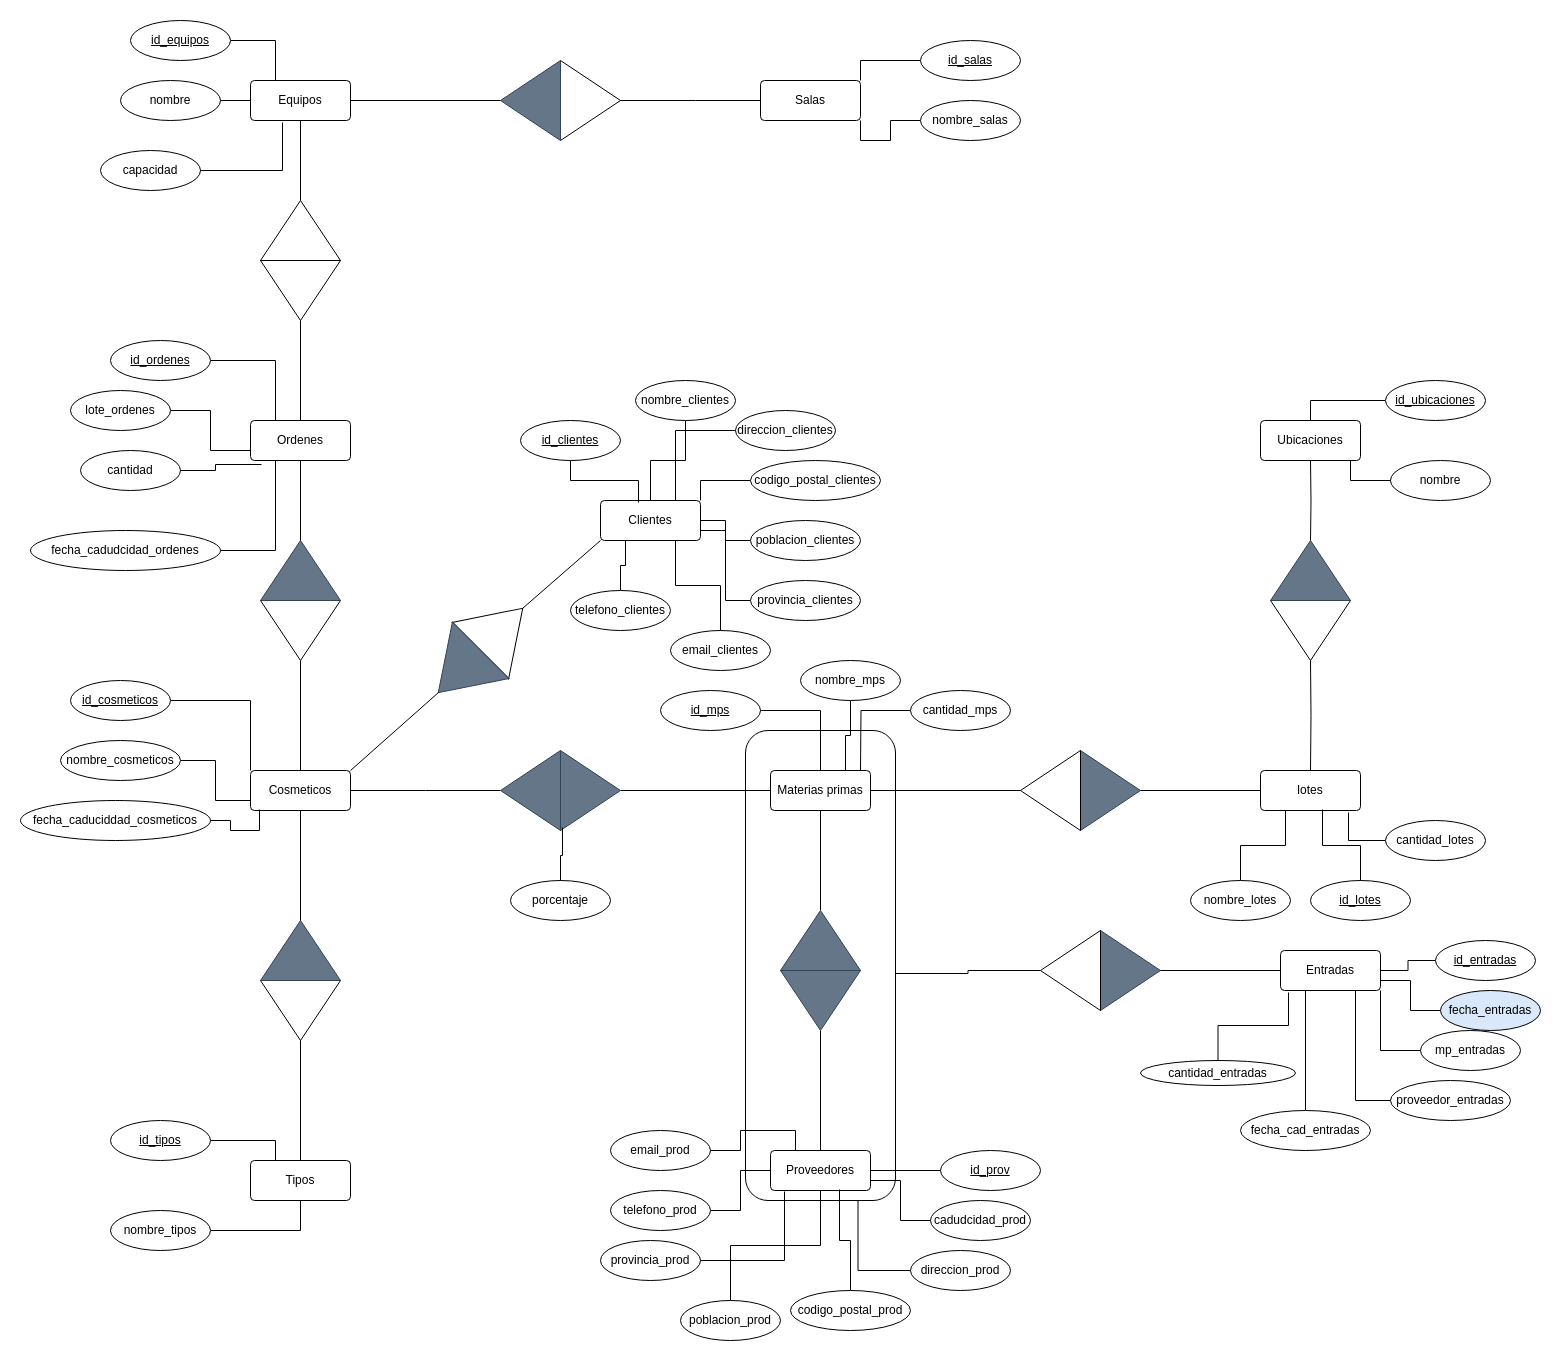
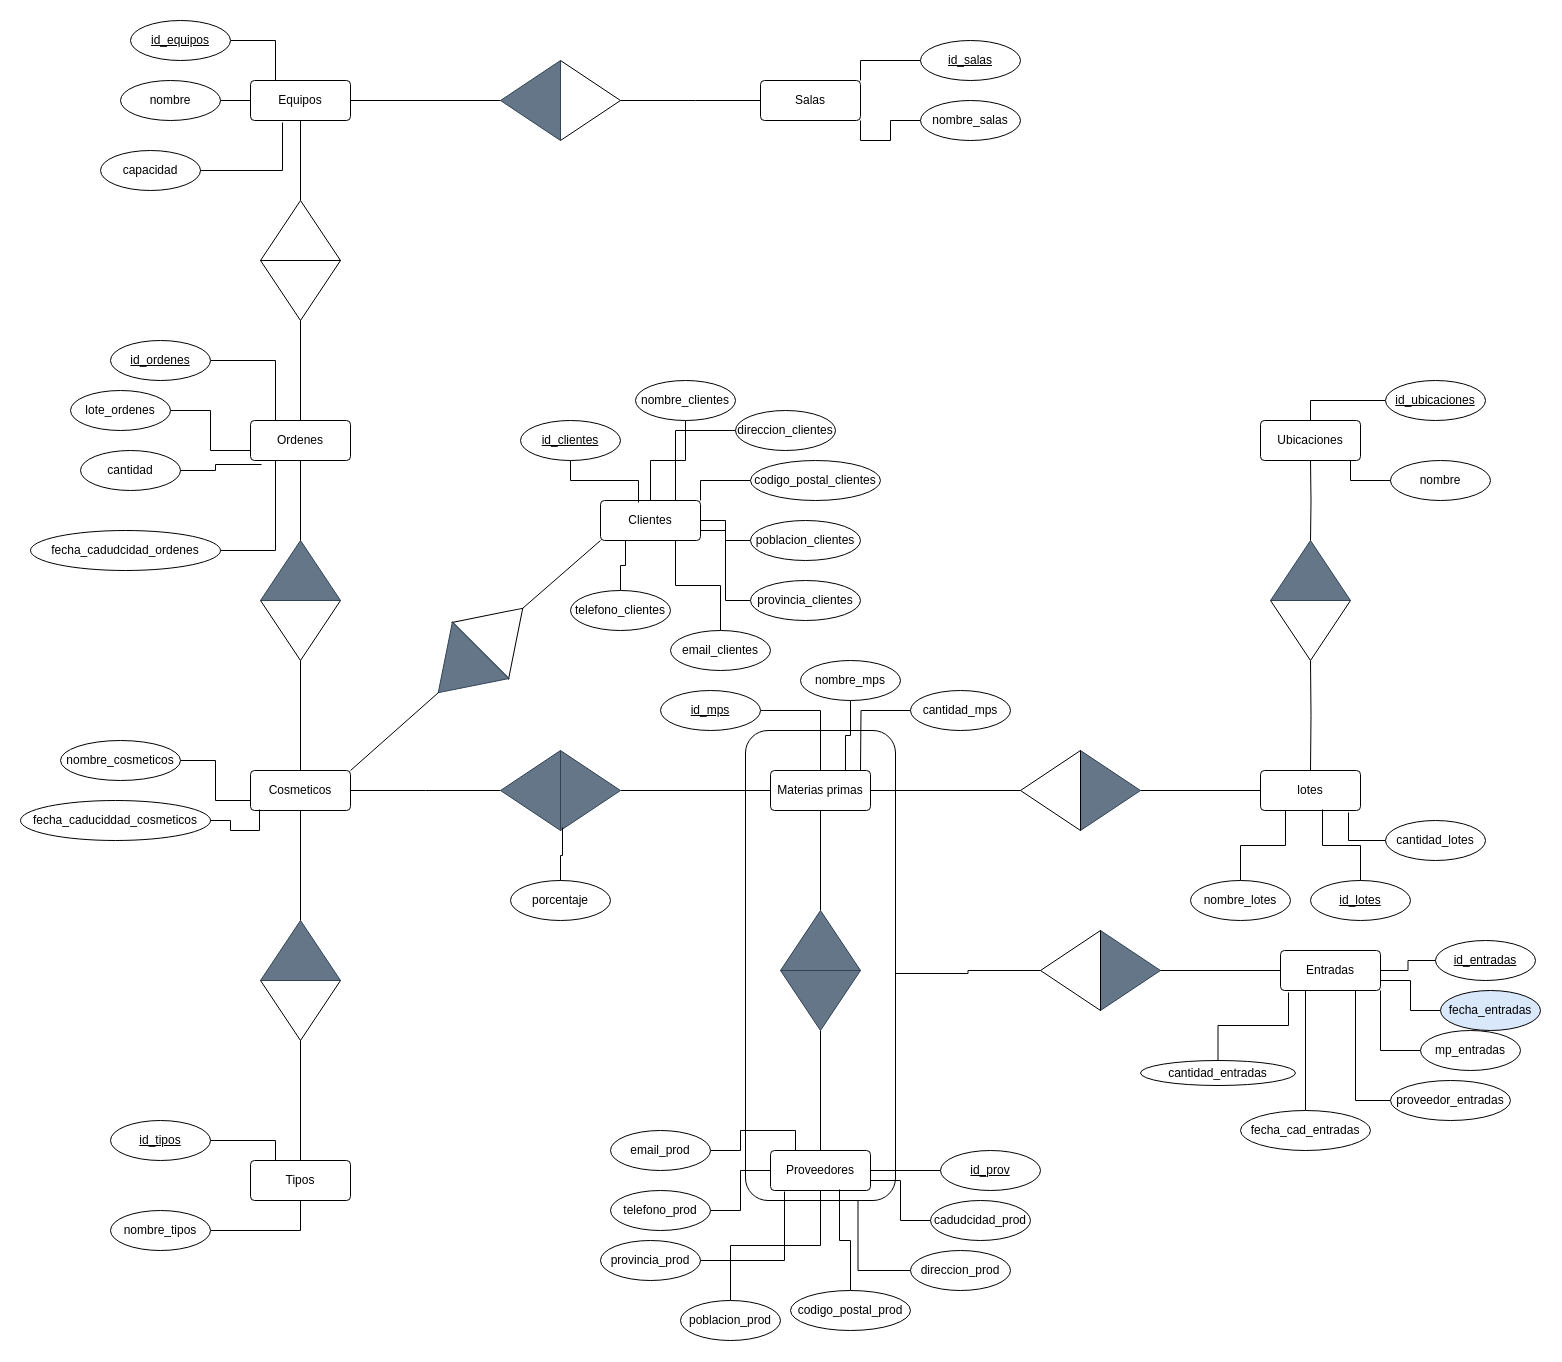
node "id_cosmeticos": removed
edge "id_cosmeticos" -- "Cosmeticos": removed
